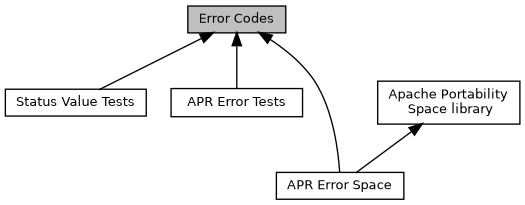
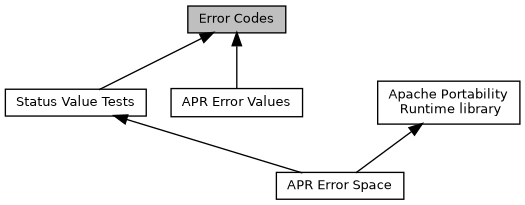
edge "APR Error Space" -> "Error Codes": now "APR Error Space" -> "Status Value Tests"
node "APR Error Tests": label "APR Error Tests" -> "APR Error Values"
node "Apache Portability Space library": label "Apache Portability Space library" -> "Apache Portability Runtime library"
